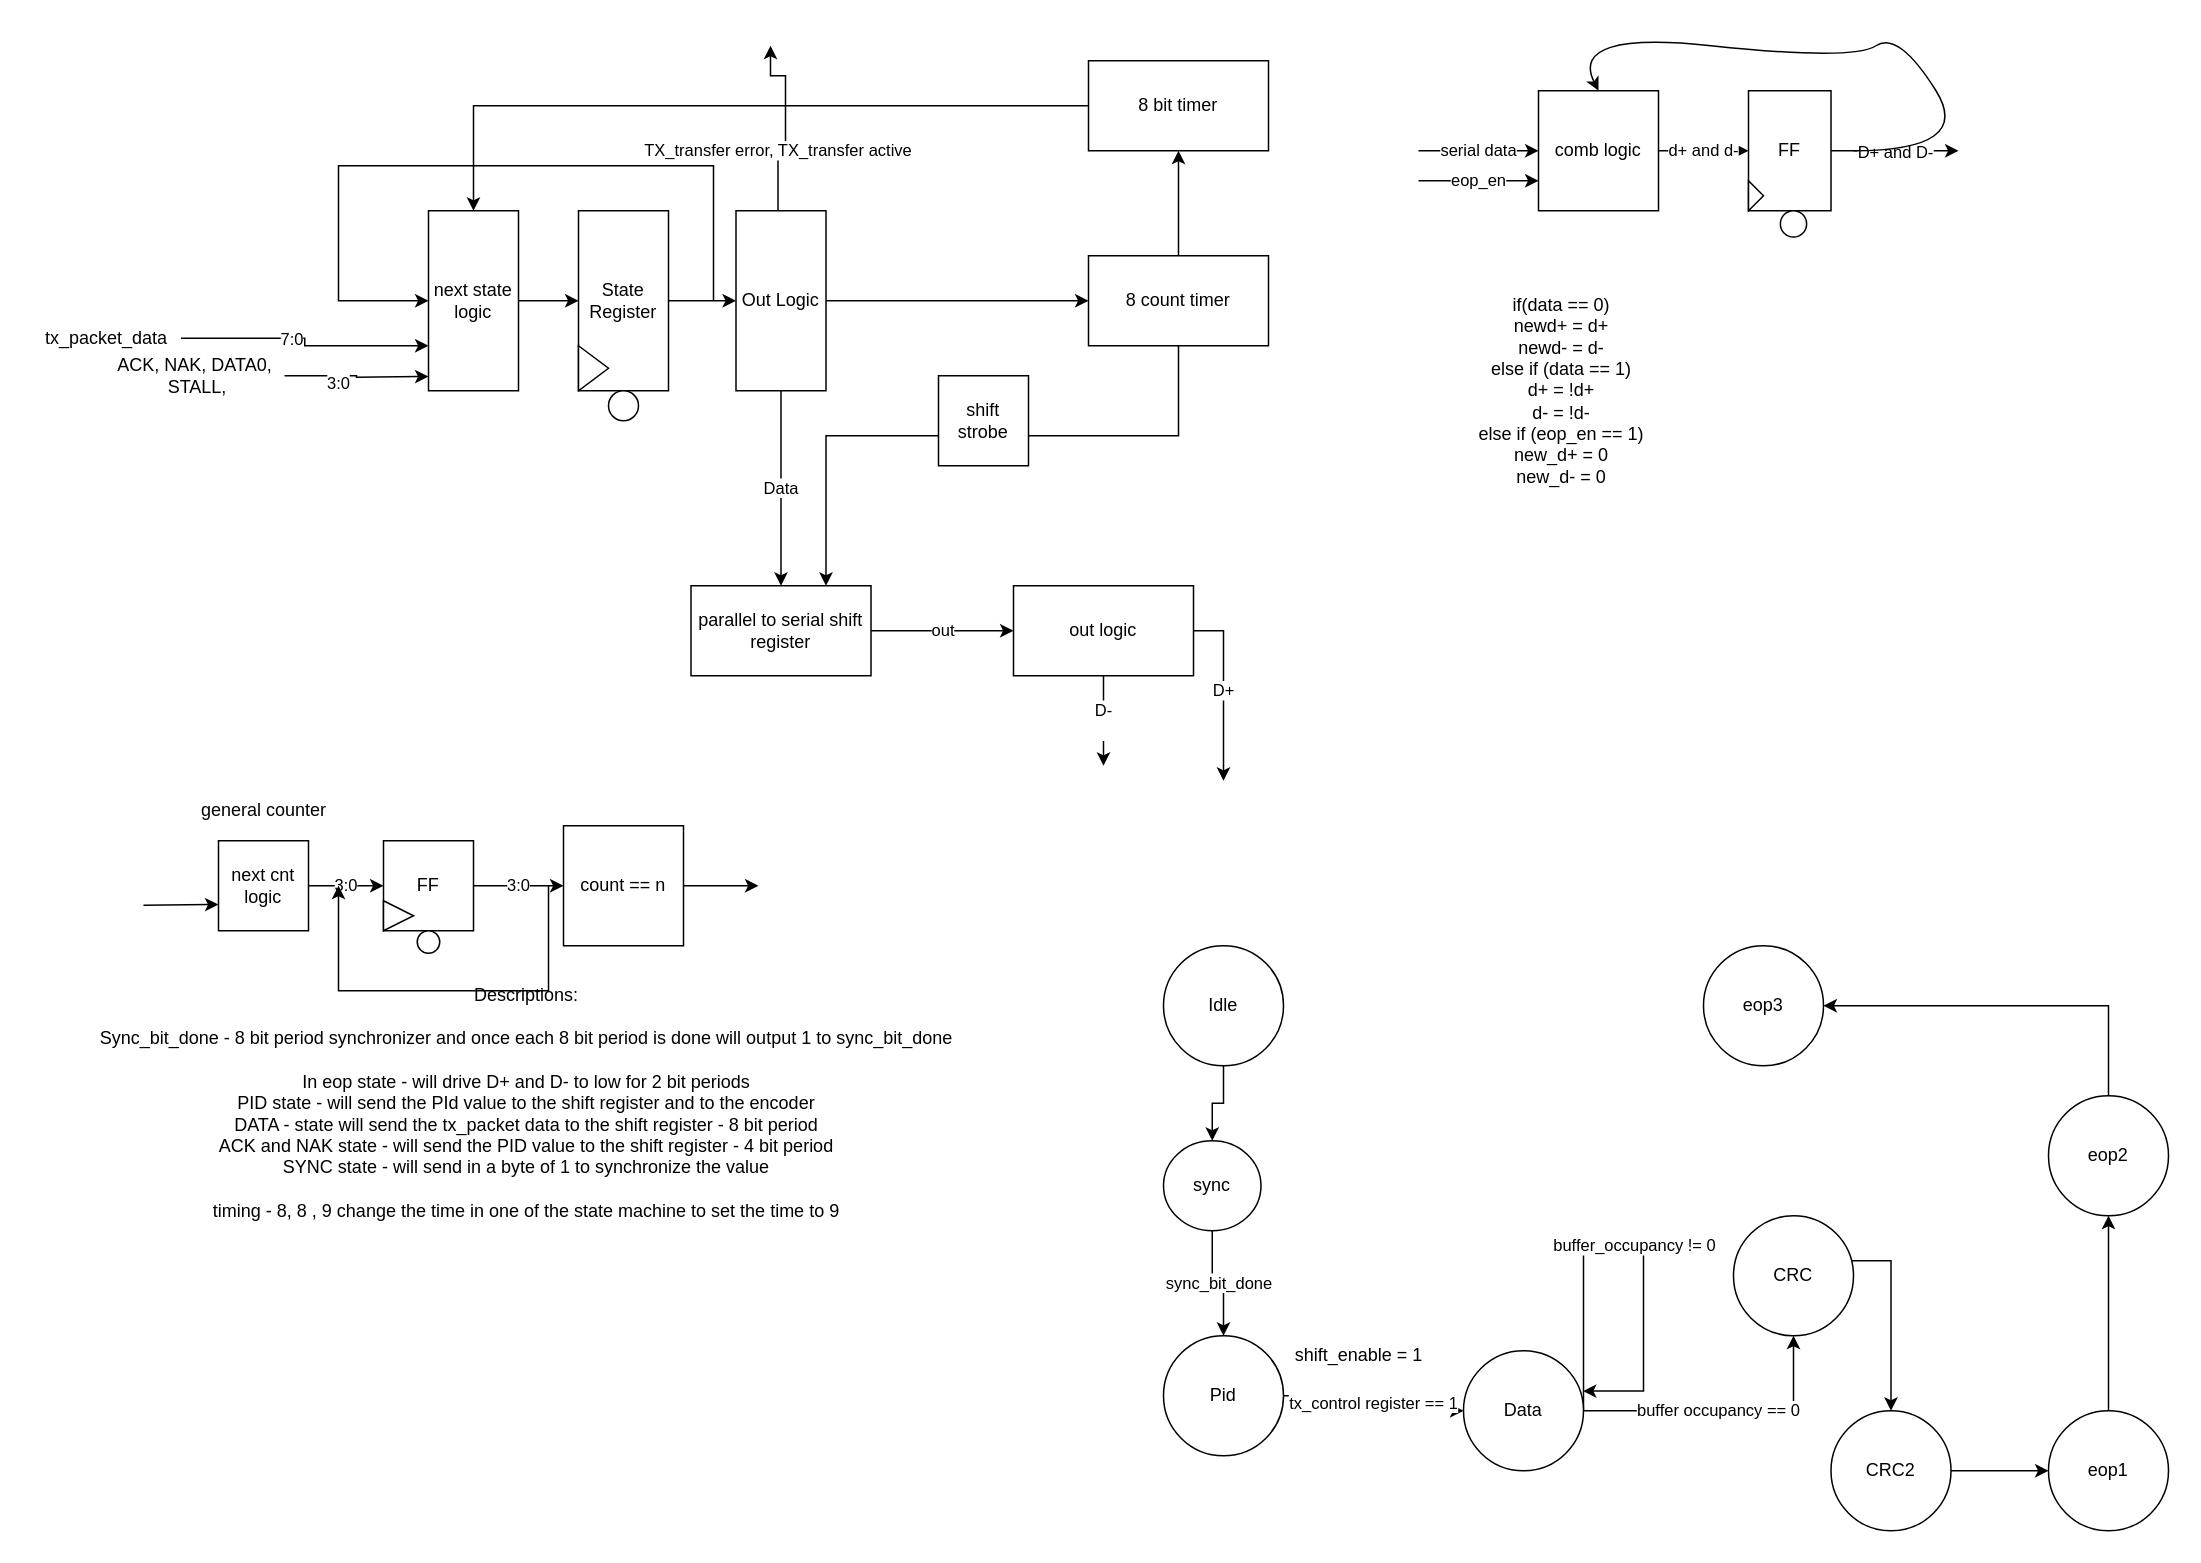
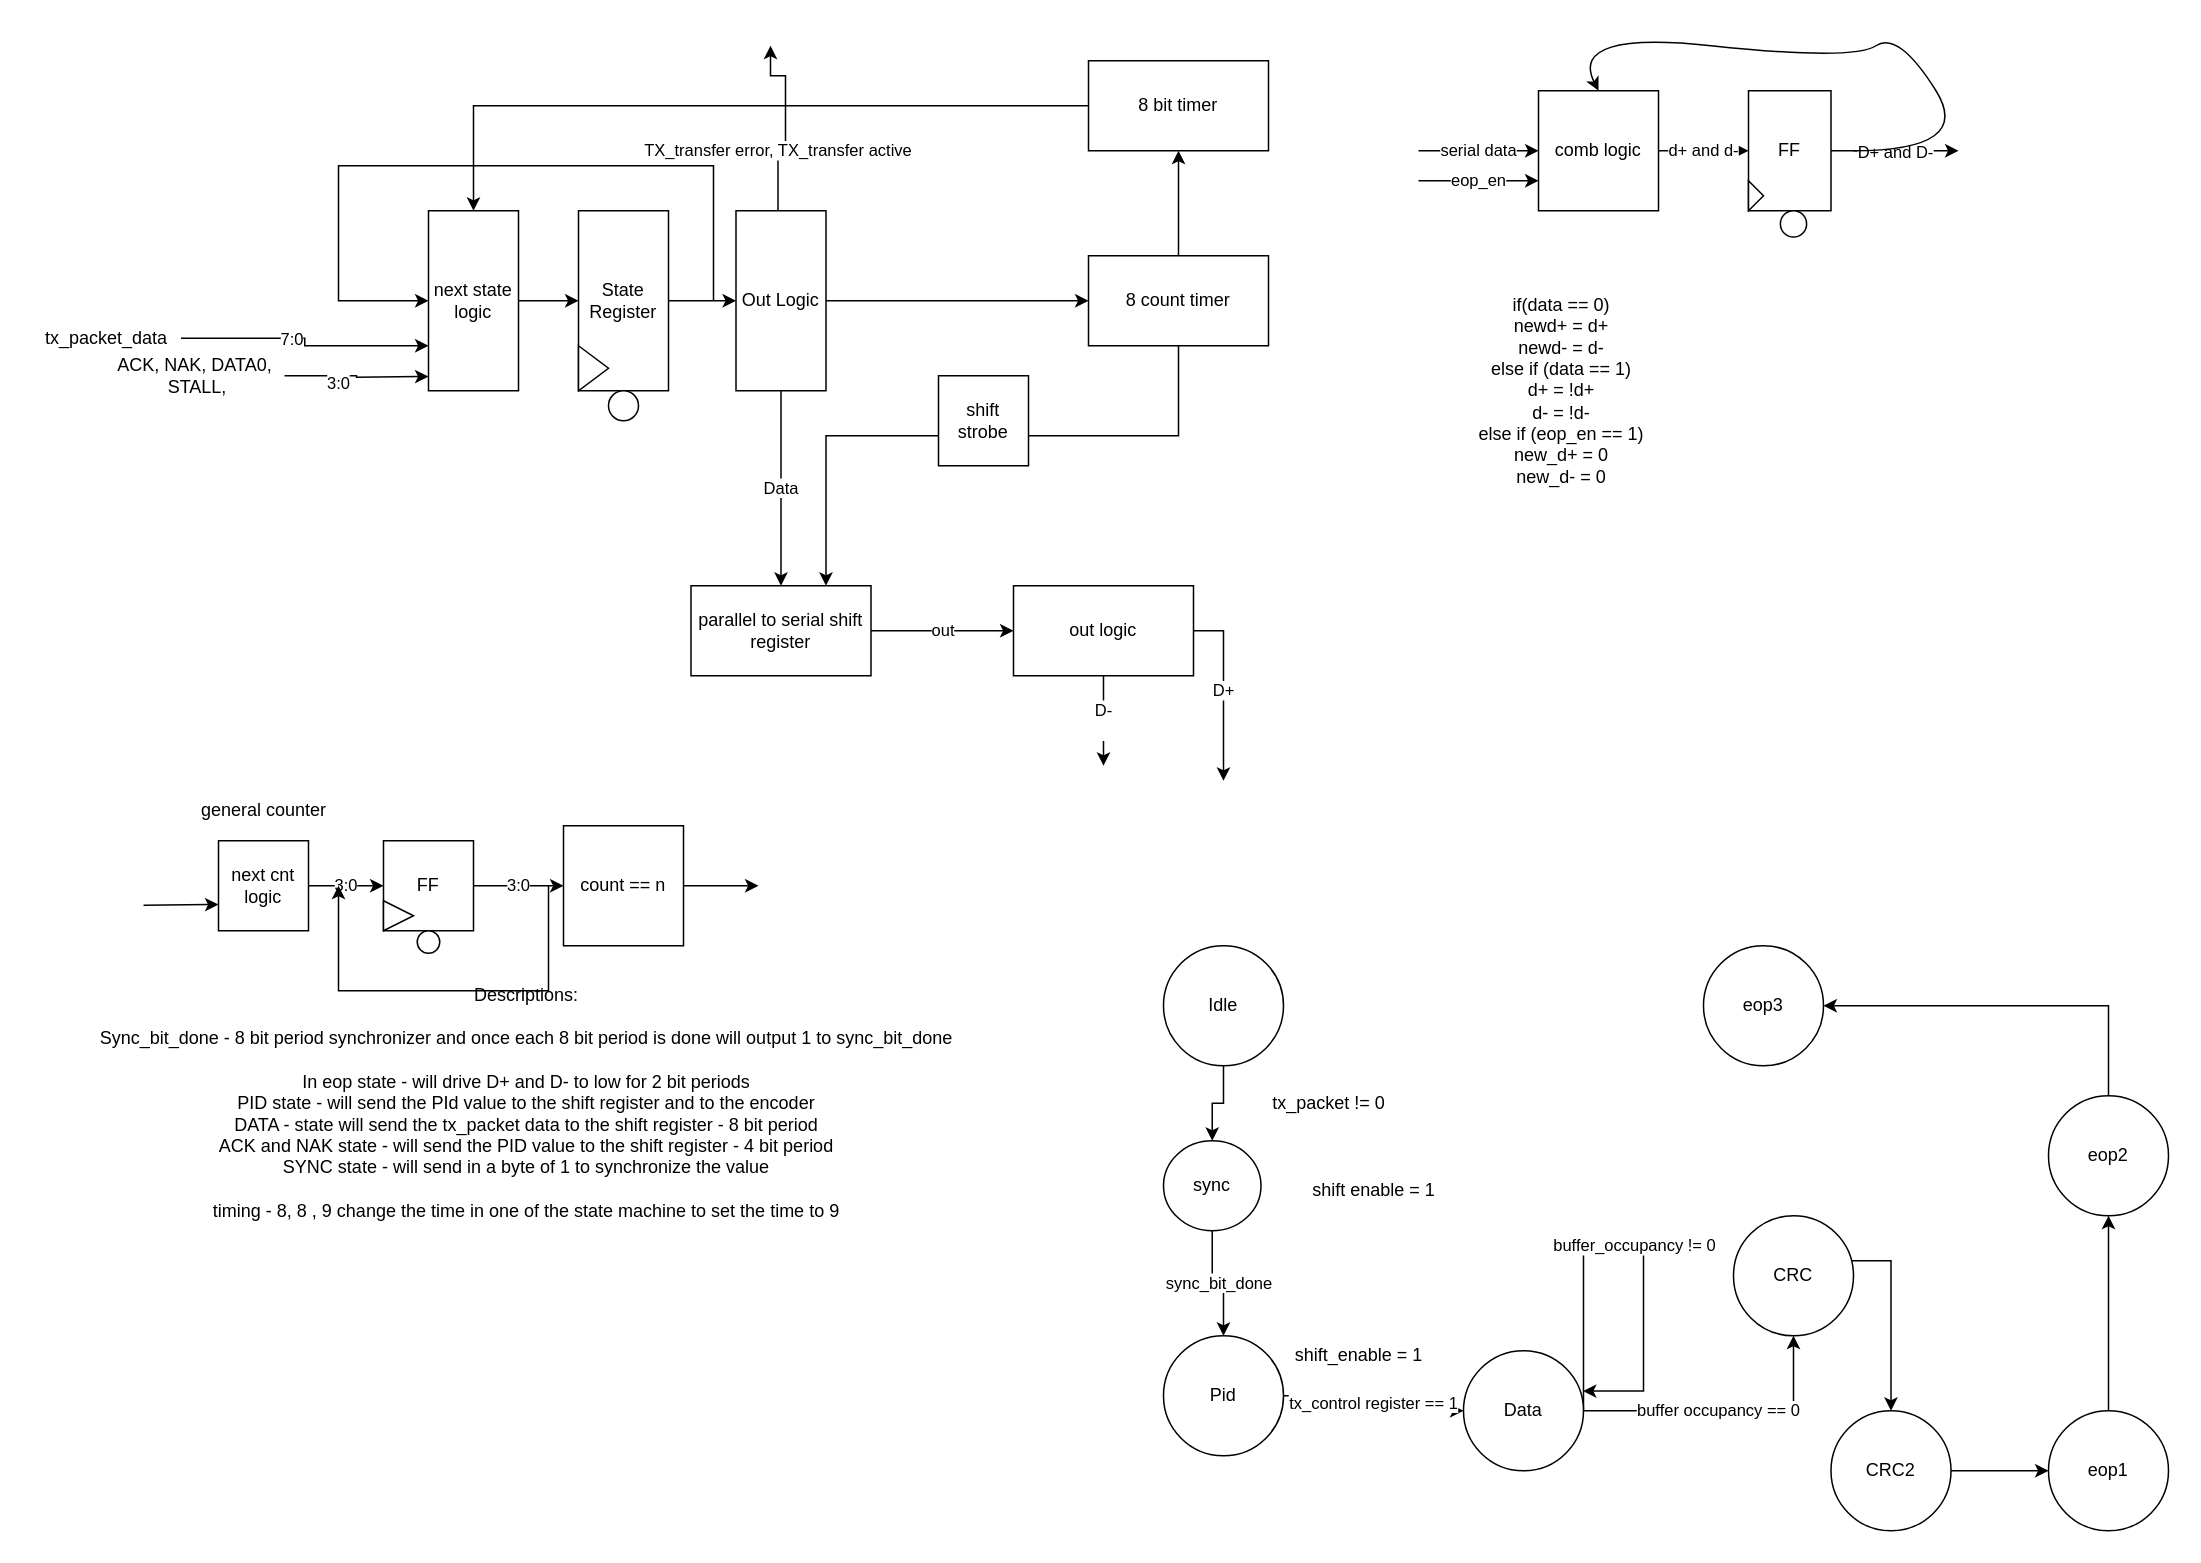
node "tx_packet != 0": added
node "shift enable = 1": added
